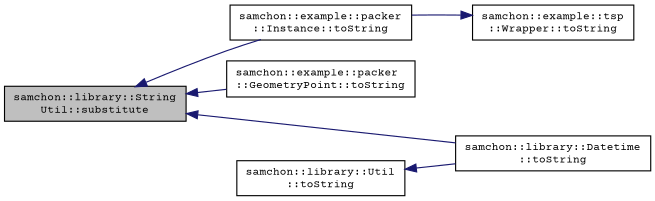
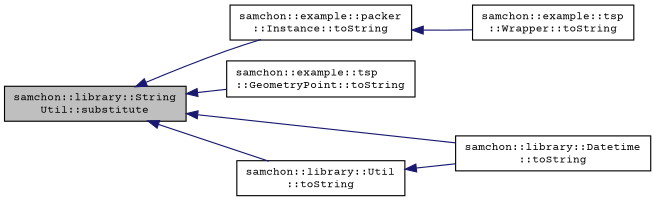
edge "samchon::example::packer ::Instance::toString" -> "samchon::example::tsp ::Wrapper::toString": reversed
node "samchon::example::packer ::GeometryPoint::toString": label "samchon::example::packer ::GeometryPoint::toString" -> "samchon::example::tsp ::GeometryPoint::toString"
edge "samchon::library::Util ::toString" -> "samchon::library::String Util::substitute": added
